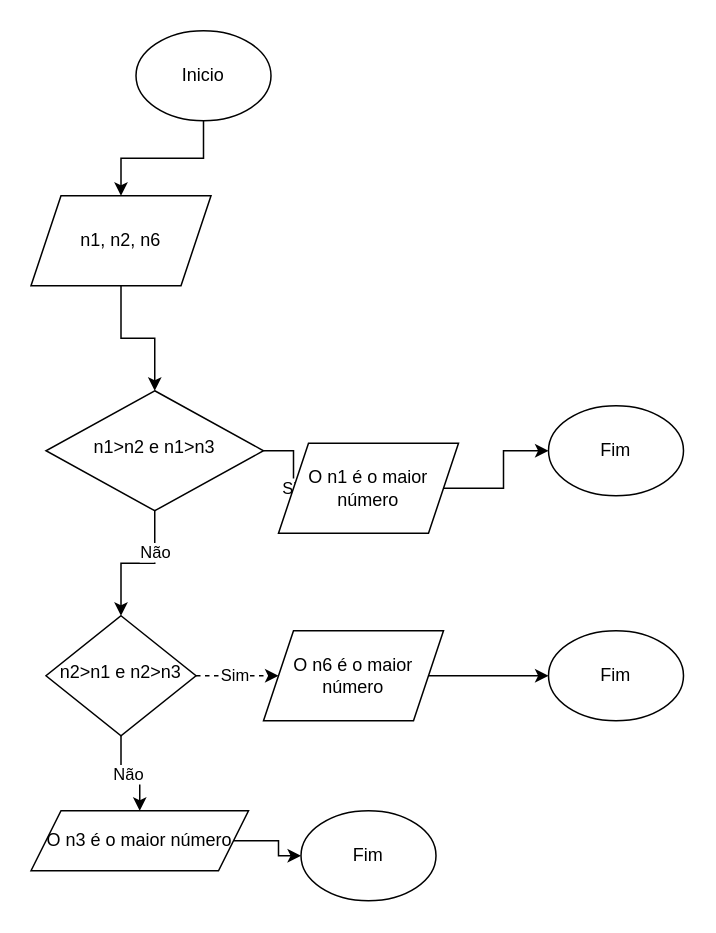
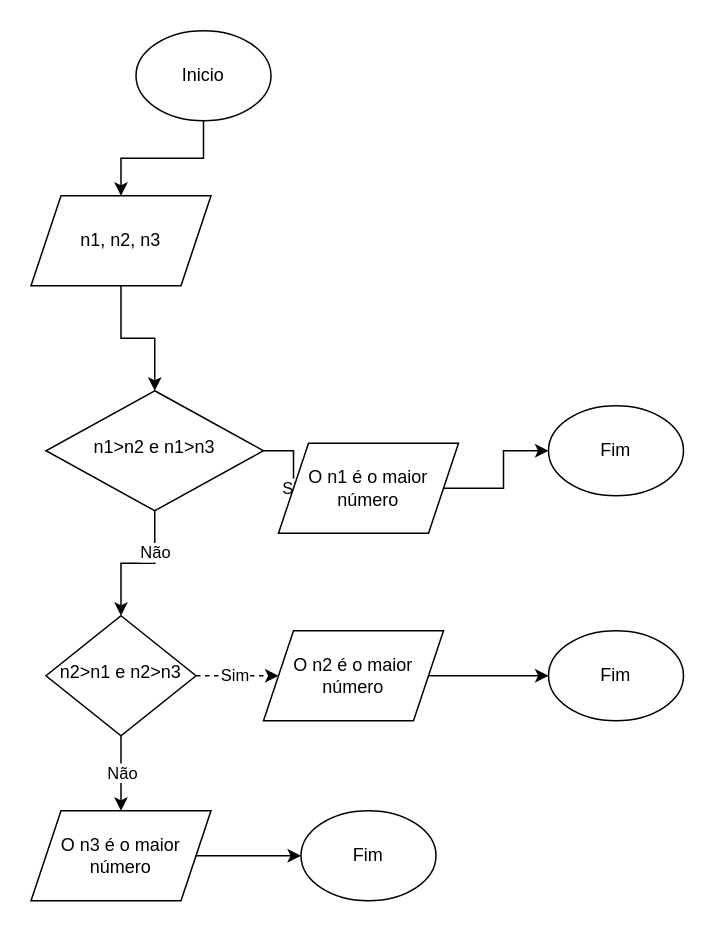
node "n1, n2, n6": label "n1, n2, n6" -> "n1, n2, n3"
node "O n6 é o maior número": label "O n6 é o maior número" -> "O n2 é o maior número"
node "O n3 é o maior número": size 218x60 -> 180x90
